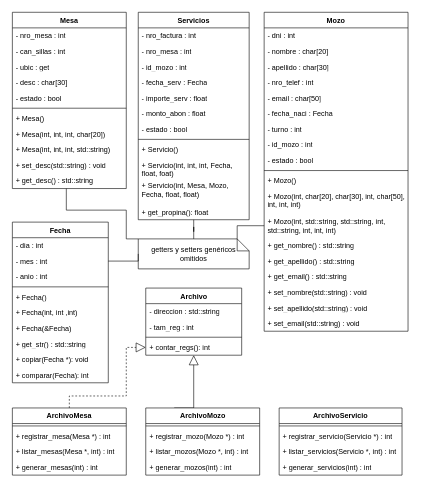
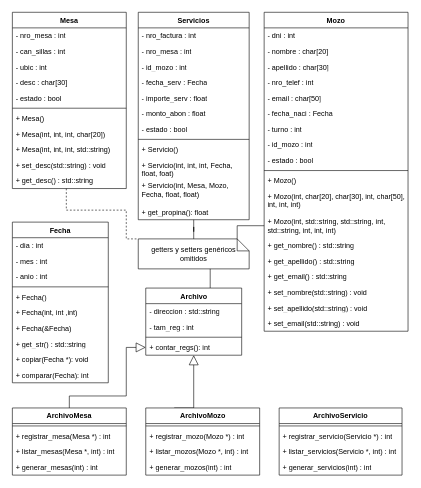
node "- ubic : get": label "- ubic : get" -> "- ubic : int"
edge "Mesa" -- "getters y setters genéricos omitidos": style solid -> dashed
edge "getters y setters genéricos omitidos" -- "- mes : int": removed
edge "getters y setters genéricos omitidos" -- "Archivo": added
edge "ArchivoMesa" -> "+ contar_regs(): int": style dashed -> solid
